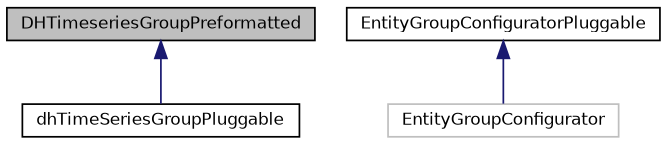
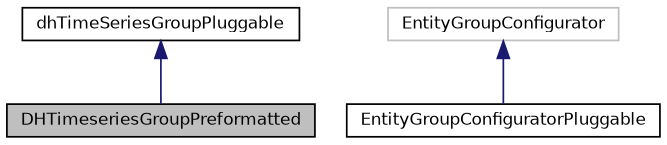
edge "dhTimeSeriesGroupPluggable" -> "DHTimeseriesGroupPreformatted": reversed
edge "EntityGroupConfigurator" -> "EntityGroupConfiguratorPluggable": reversed
